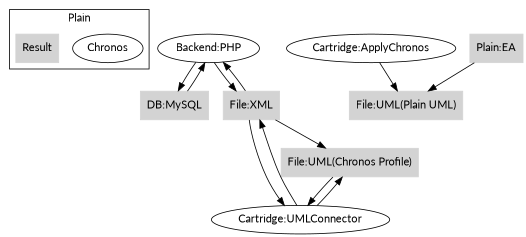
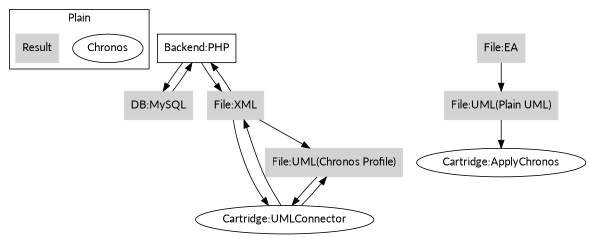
node "Backend:PHP": shape ellipse -> box
node "Plain:EA": label "Plain:EA" -> "File:EA"
edge "Cartridge:ApplyChronos" -> "File:UML(Plain UML)": reversed
